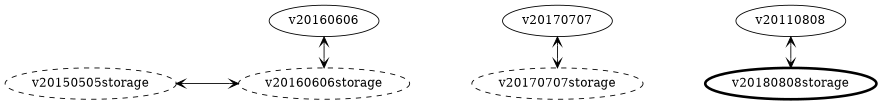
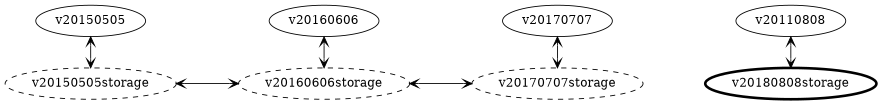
node "v20150505": added
edge "v20160606storage" -- "v20170707storage": added
